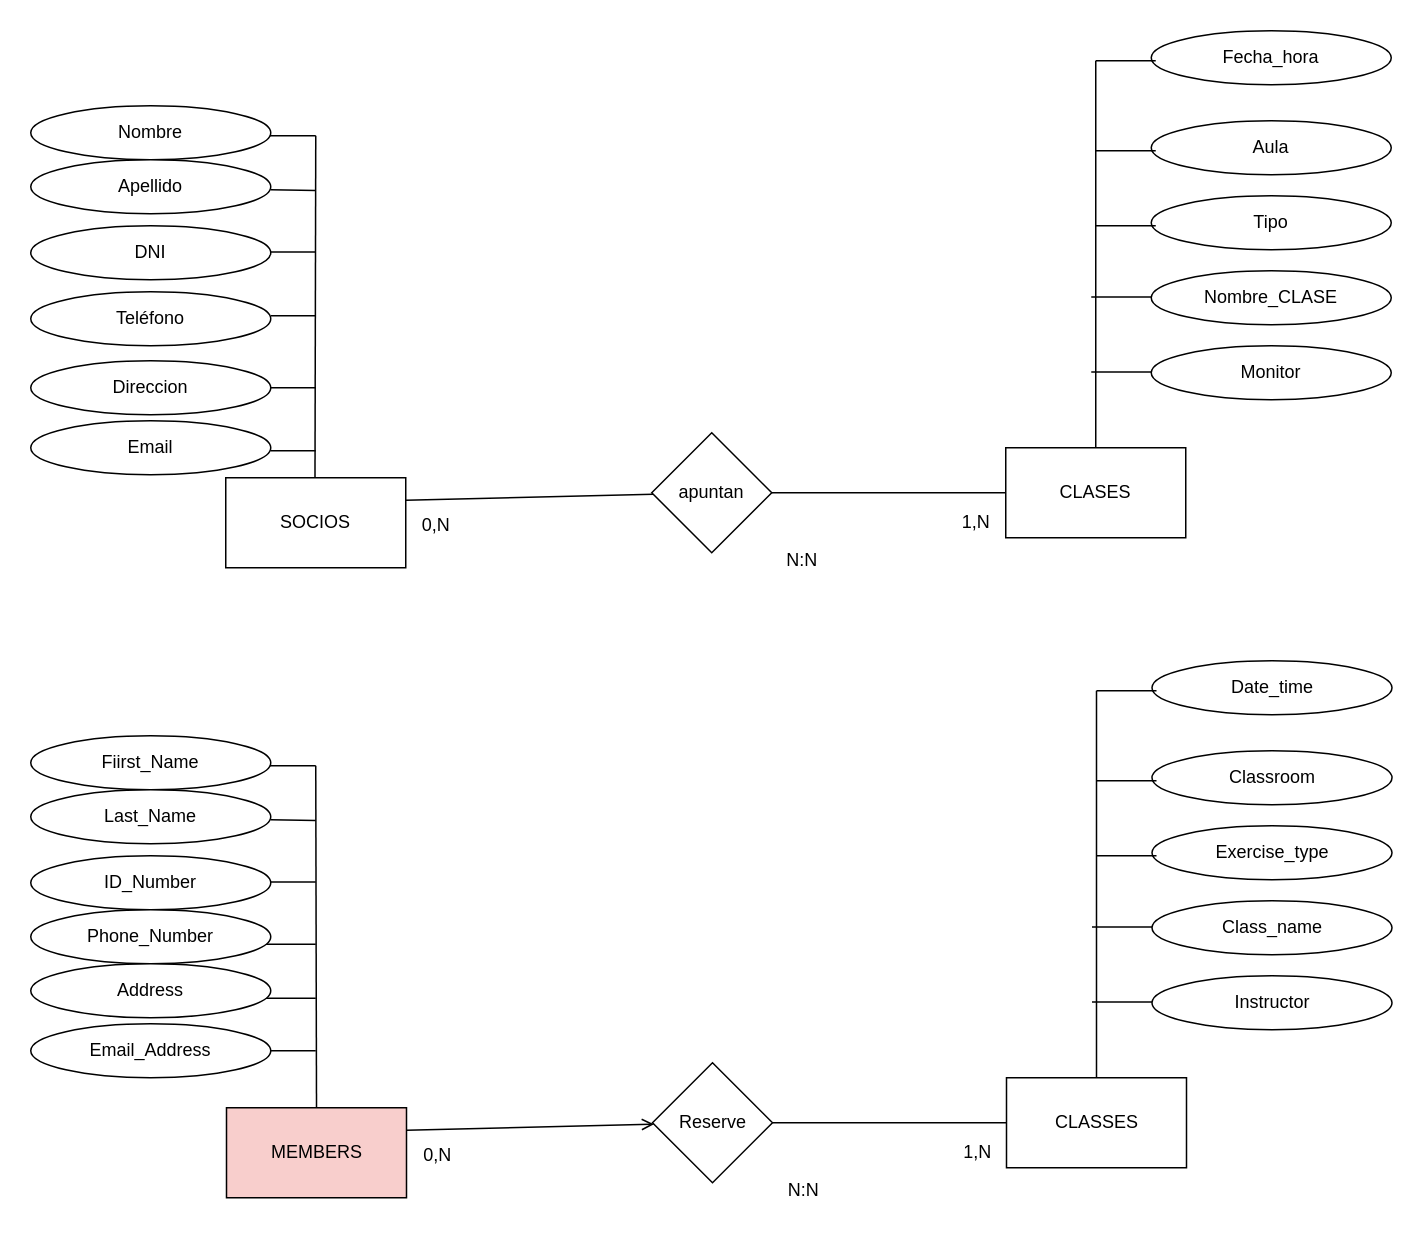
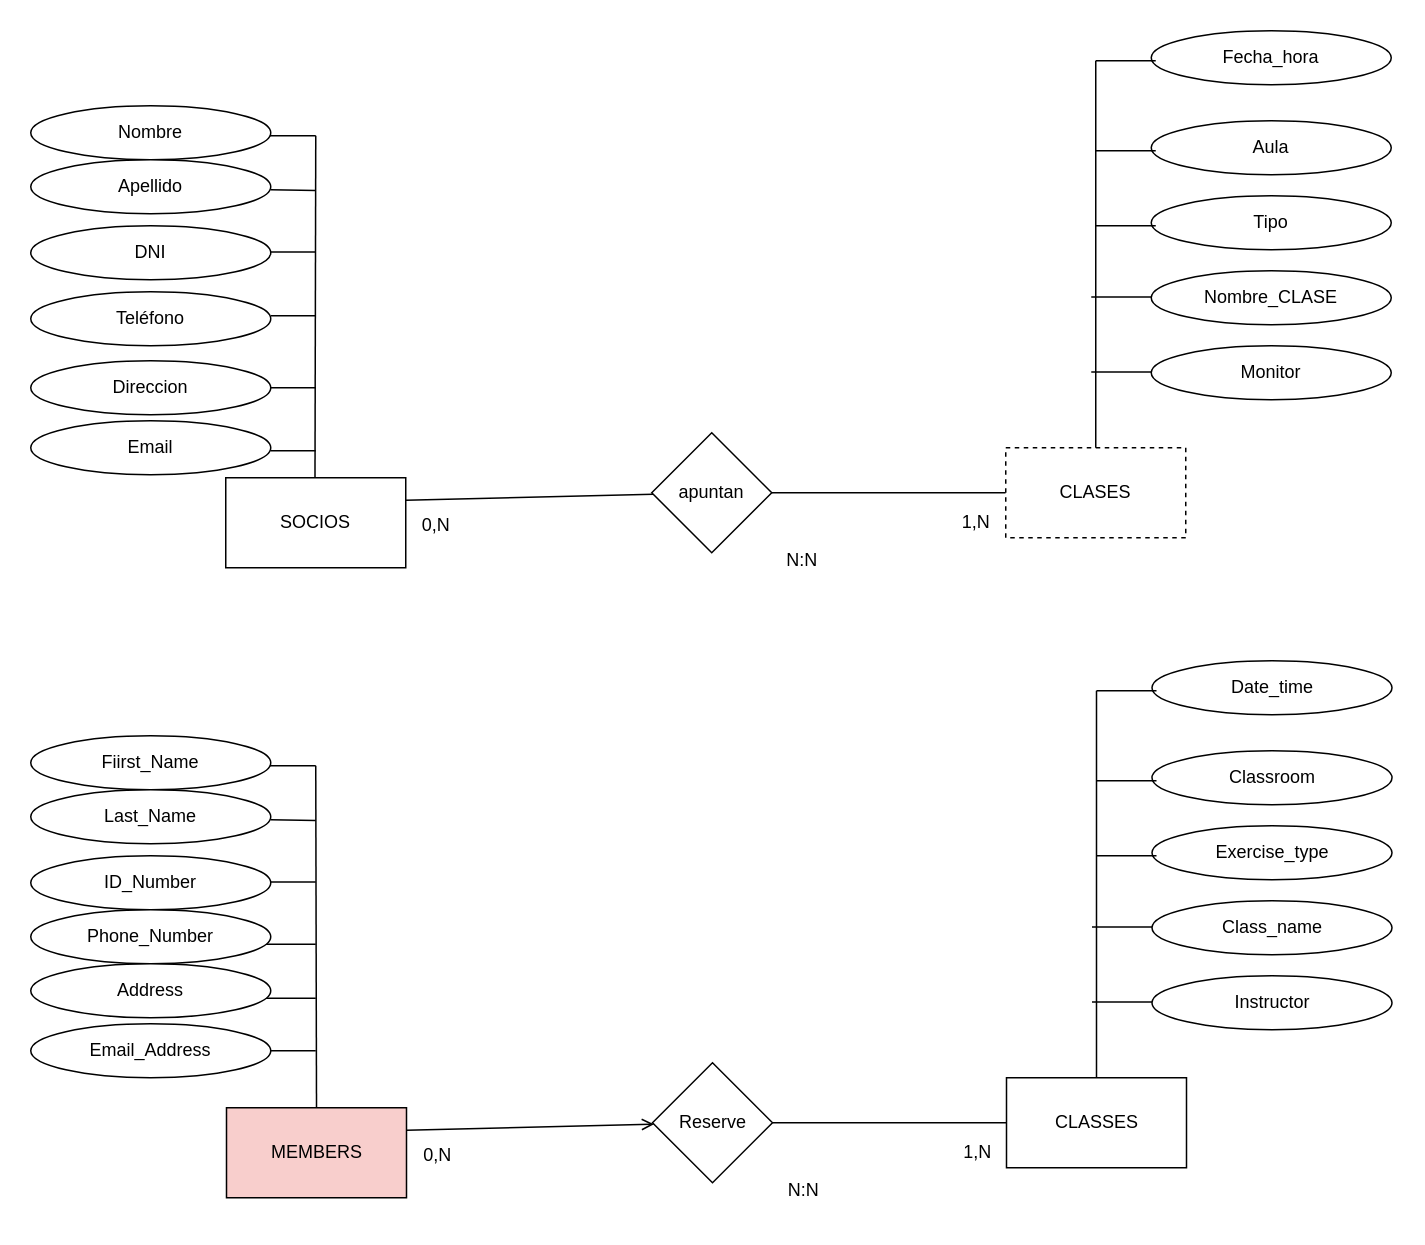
node "CLASES": style solid -> dashed
